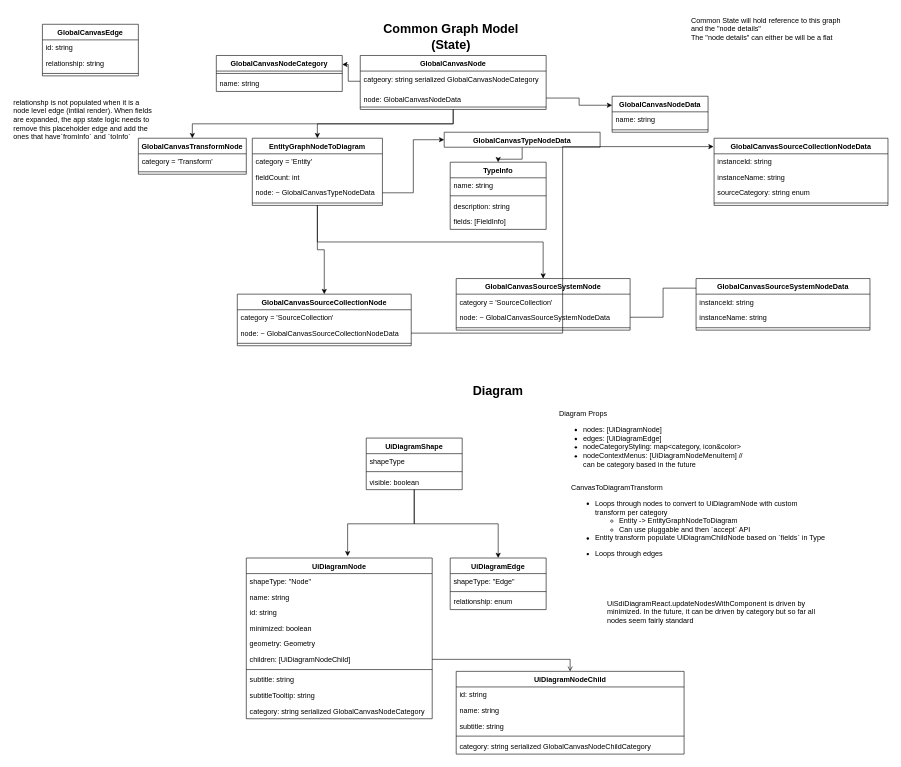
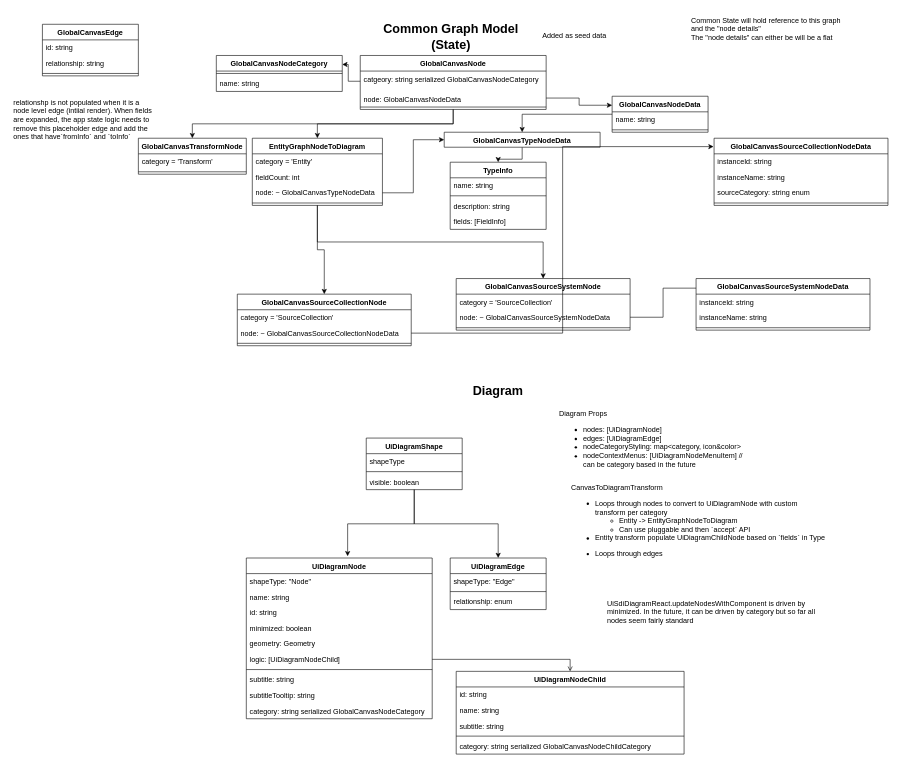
node "Added as seed data": added
edge "GlobalCanvasNodeData" -> "GlobalCanvasTypeNodeData": added
node "children: [UiDiagramNodeChild]": label "children: [UiDiagramNodeChild]" -> "logic: [UiDiagramNodeChild]"
